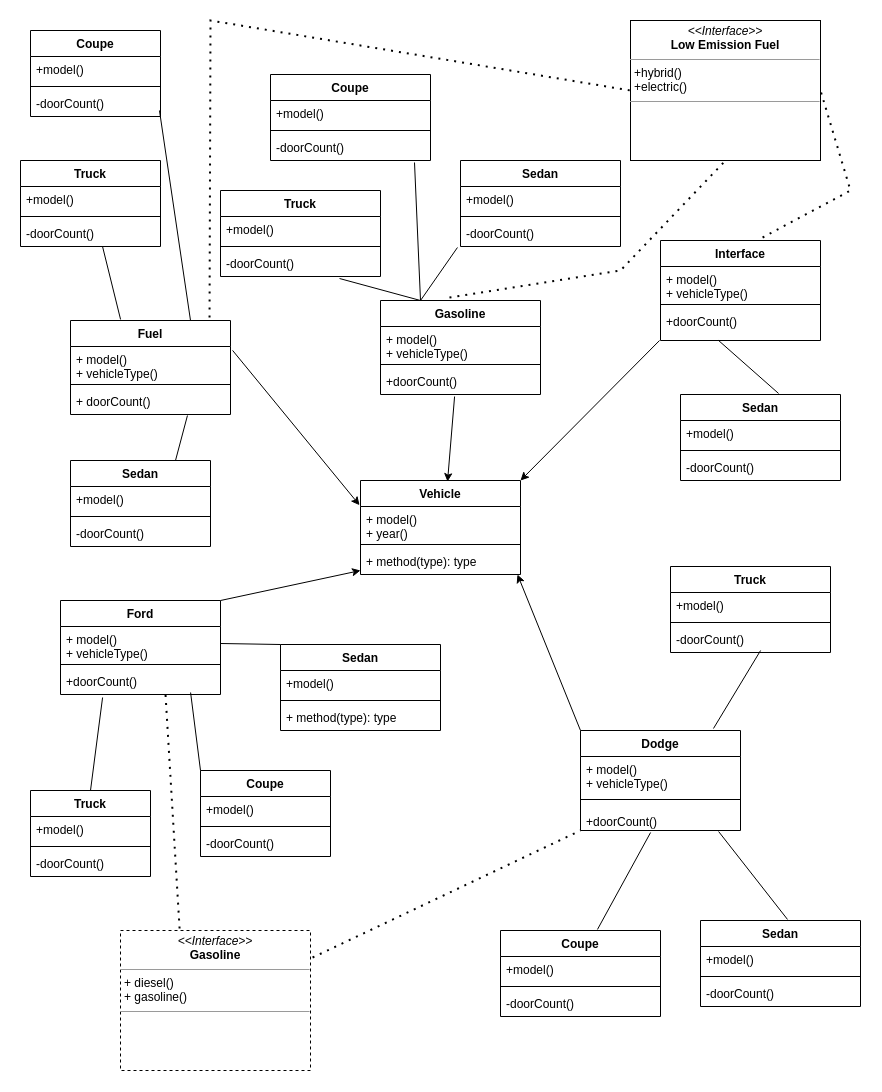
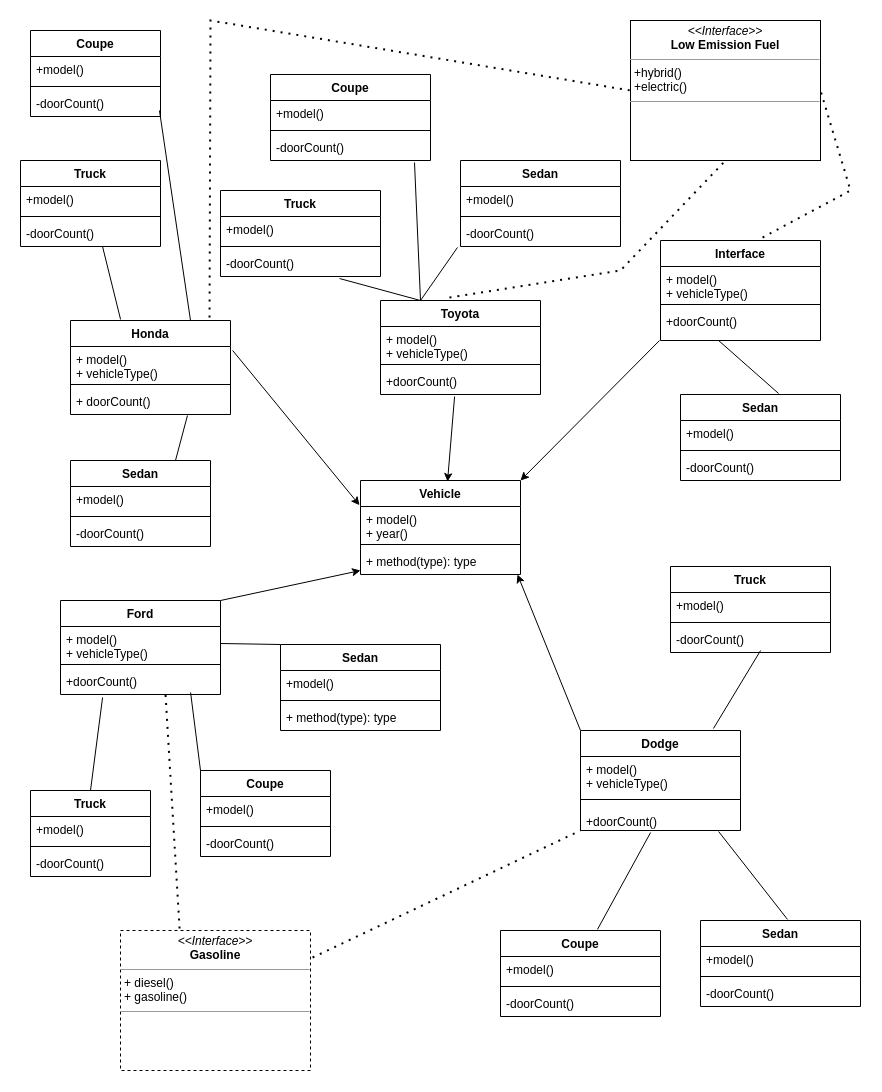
node "Gasoline": label "Gasoline" -> "Toyota"
node "Fuel": label "Fuel" -> "Honda"
